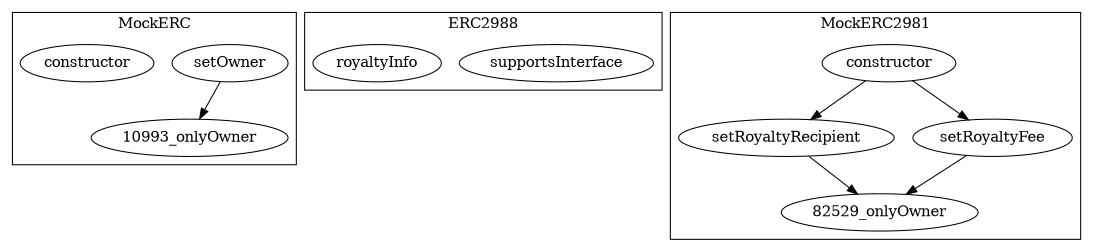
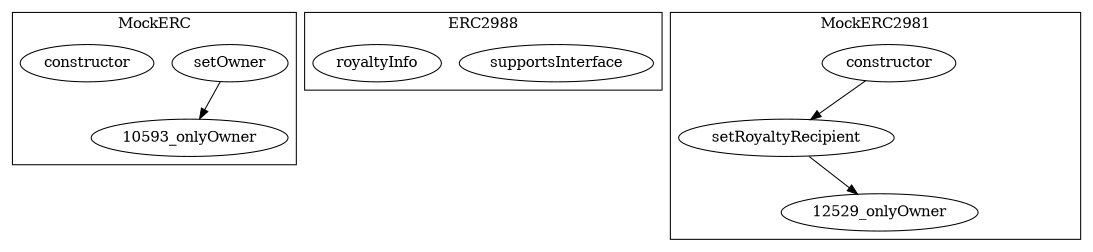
node "10993_onlyOwner": label "10993_onlyOwner" -> "10593_onlyOwner"
node "setRoyaltyFee": removed
node "82529_onlyOwner": label "82529_onlyOwner" -> "12529_onlyOwner"
